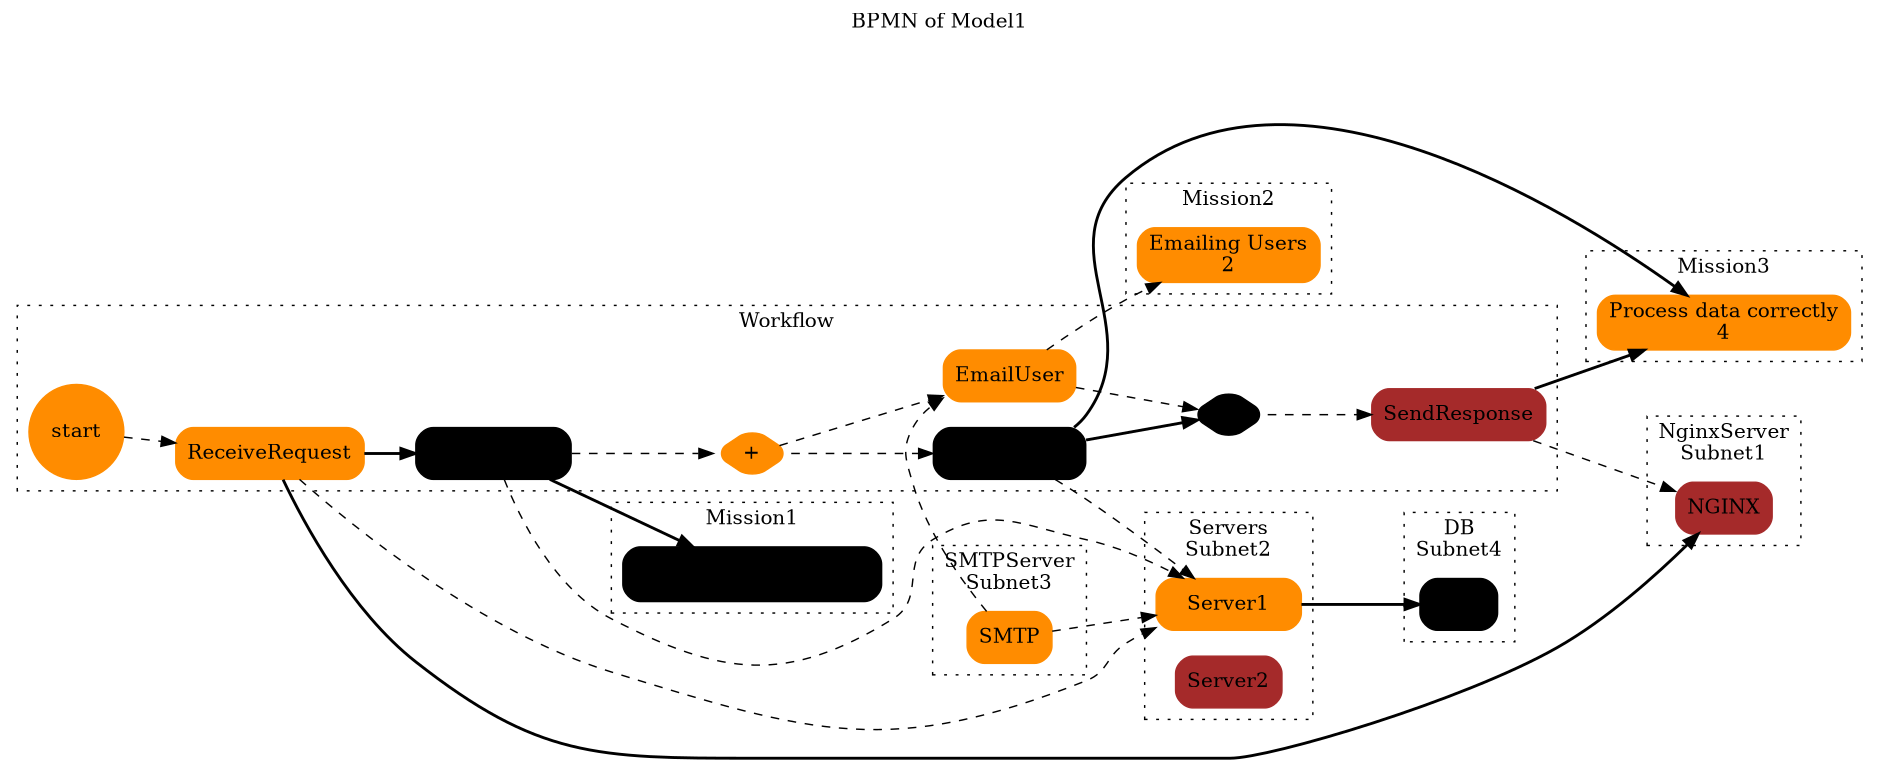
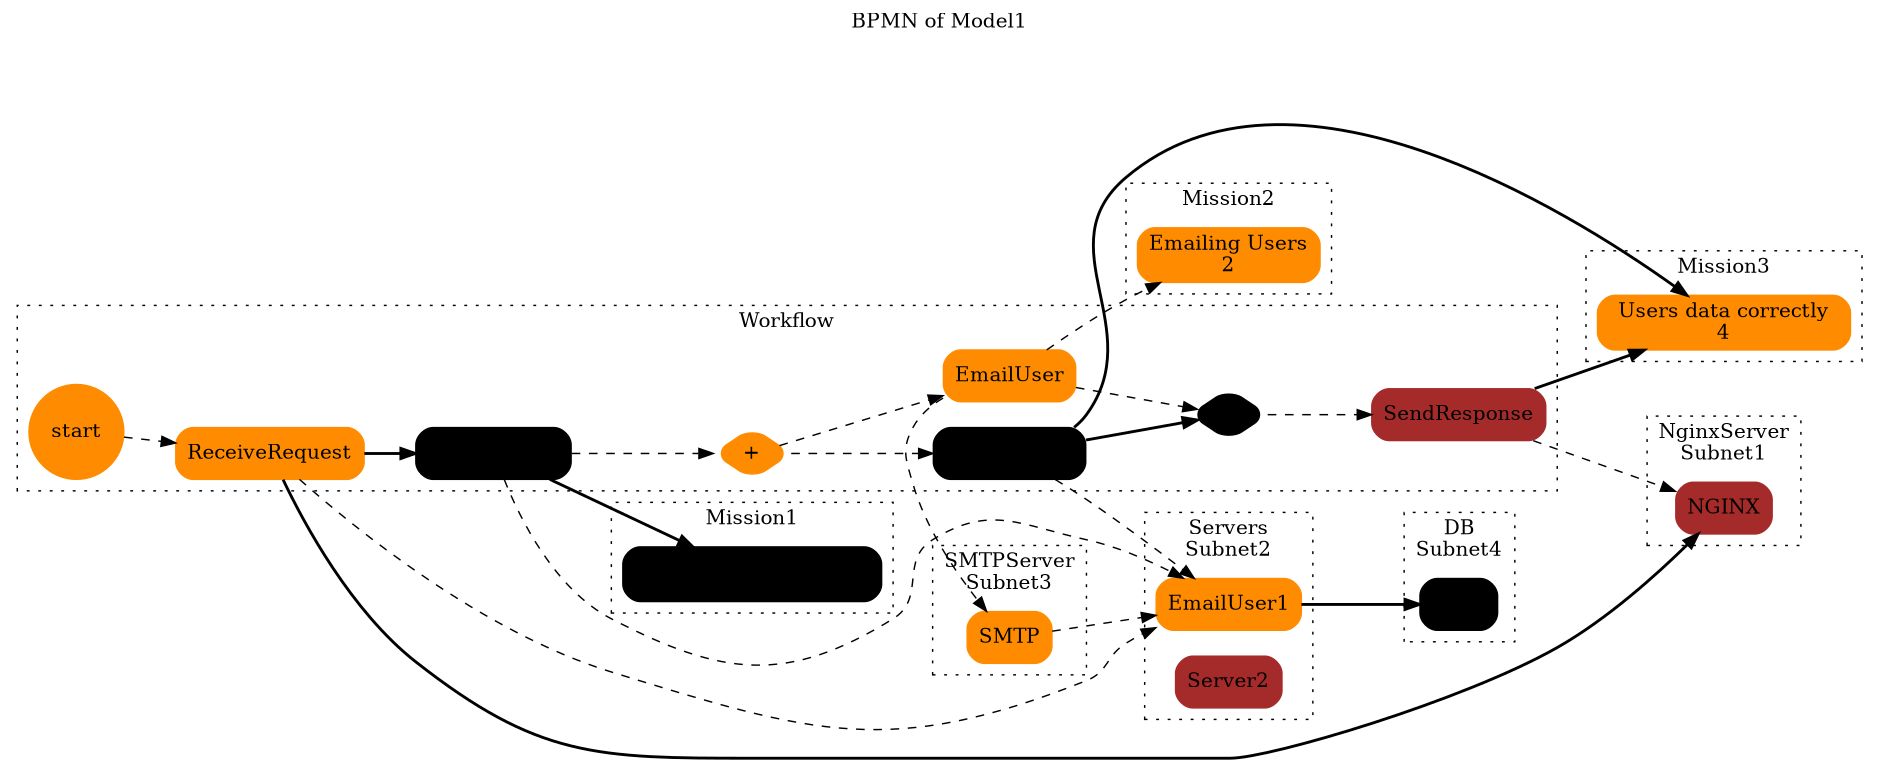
node "Process data correctly 4": label "Process data correctly 4" -> "Users data correctly 4"
edge "SMTP" -> "EmailUser": reversed
node "Server1": label "Server1" -> "EmailUser1"
